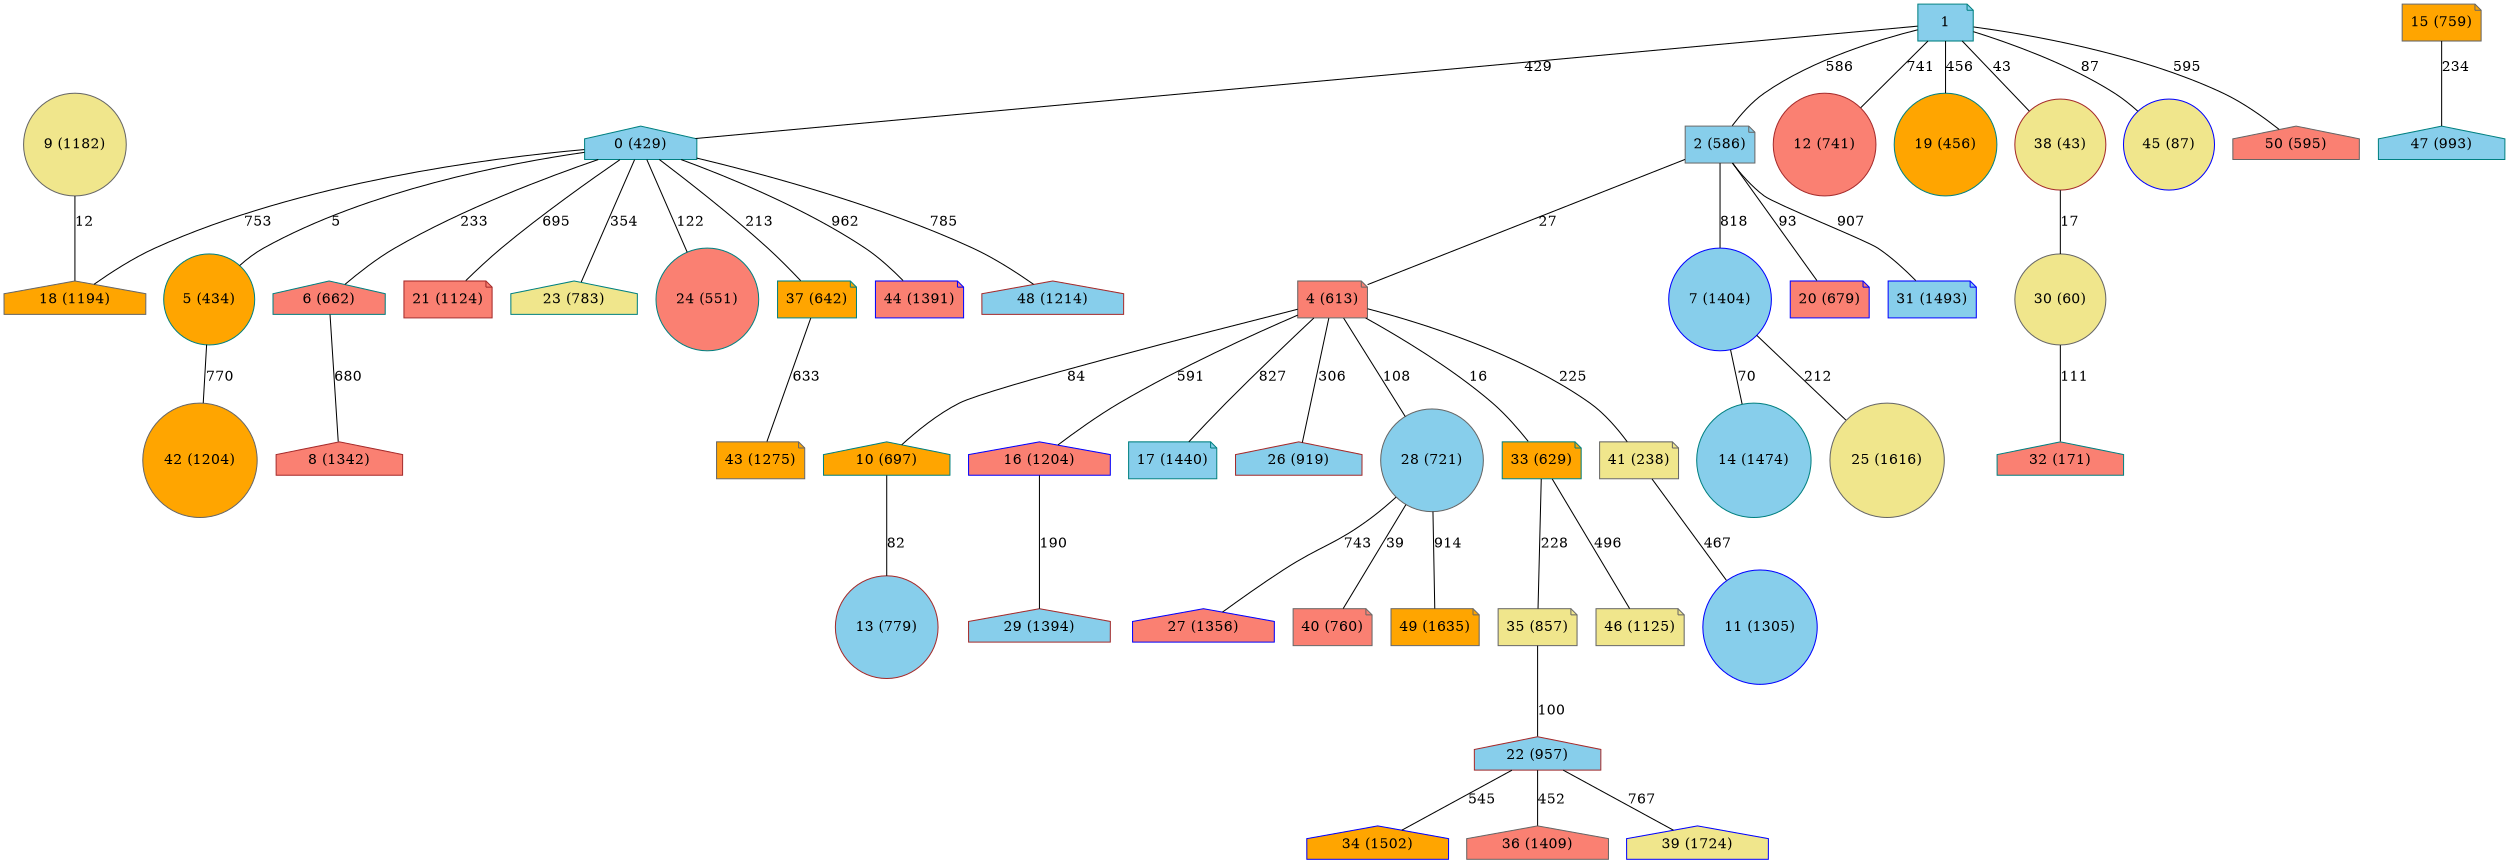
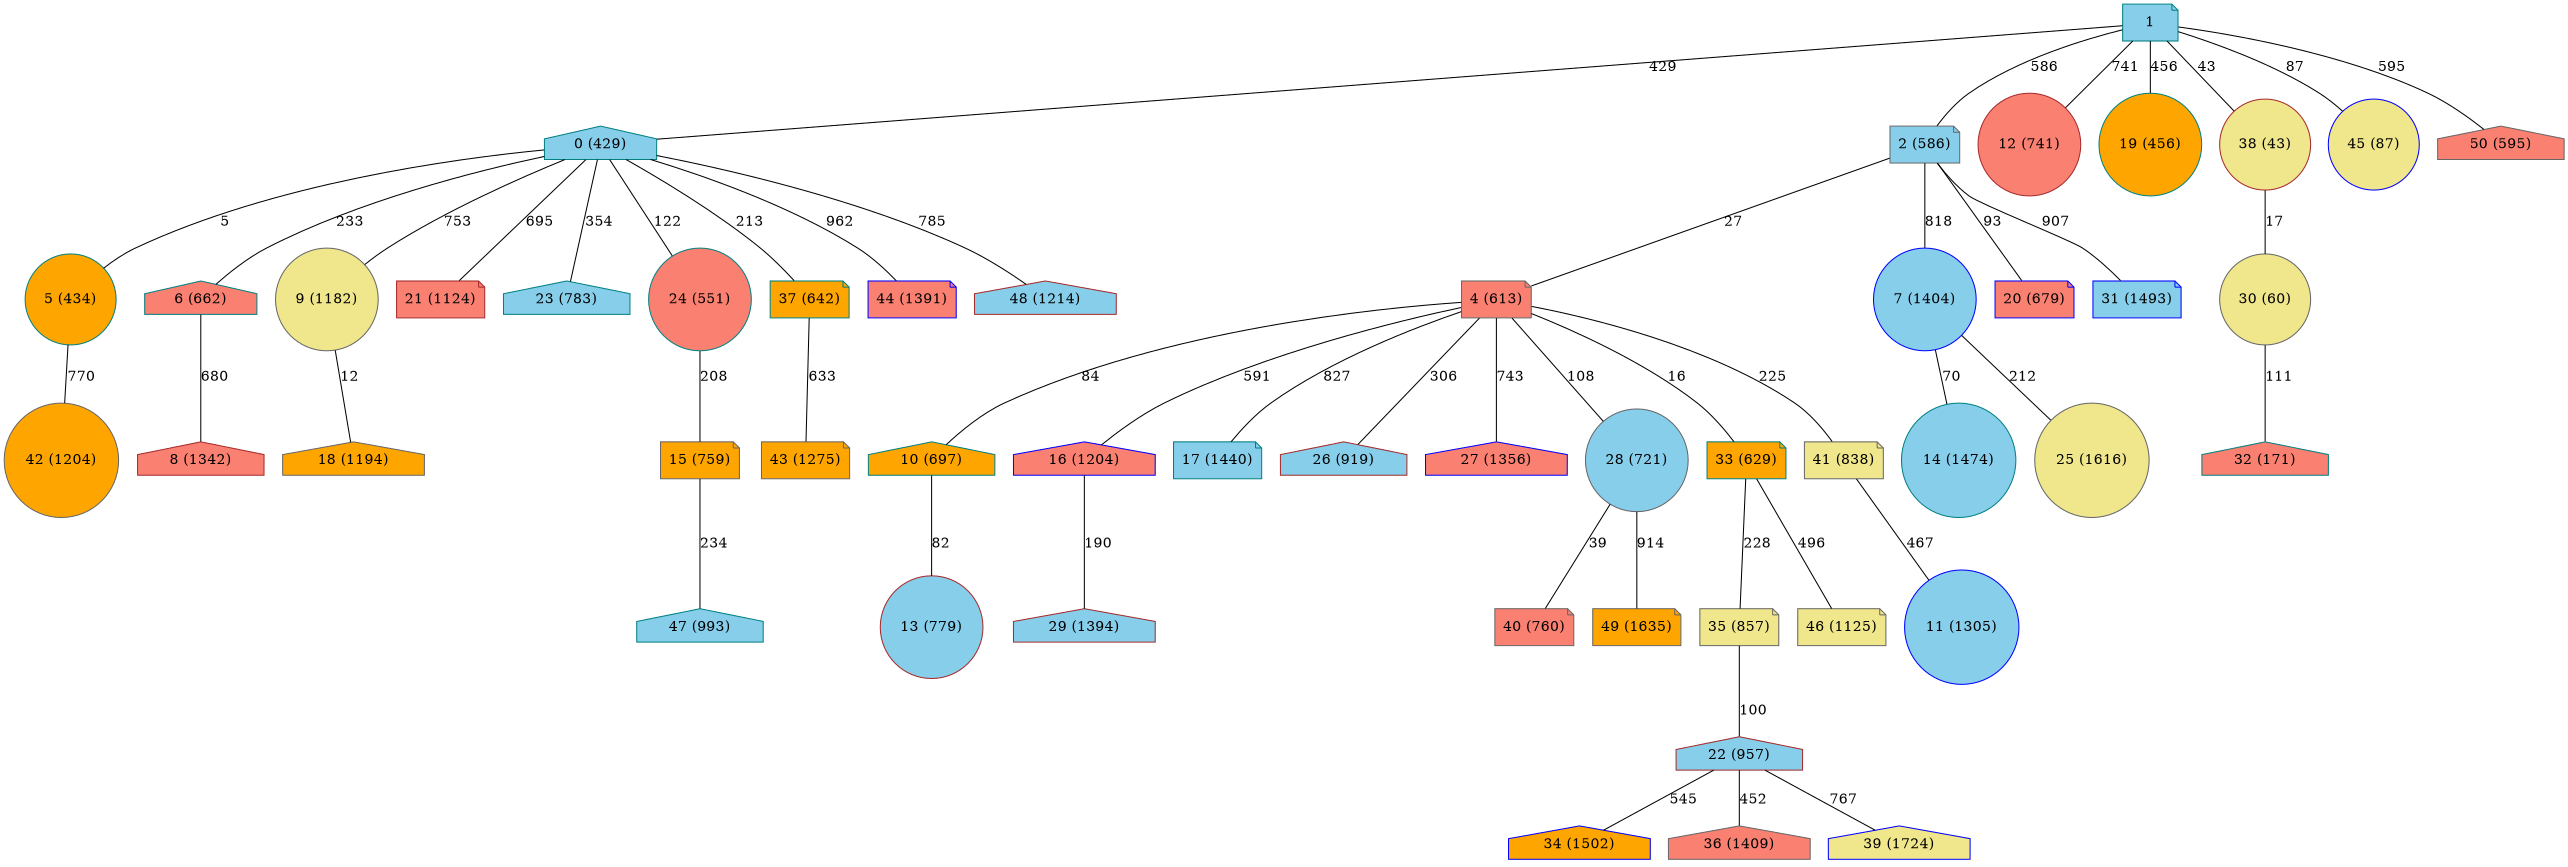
edge "0 (429)" -- "18 (1194)": now "0 (429)" -- "9 (1182)"
node "23 (783)": fillcolor khaki -> skyblue
edge "24 (551)" -- "15 (759)": added, label "208"
node "41 (238)": label "41 (238)" -> "41 (838)"
edge "28 (721)" -- "27 (1356)": now "4 (613)" -- "27 (1356)"
